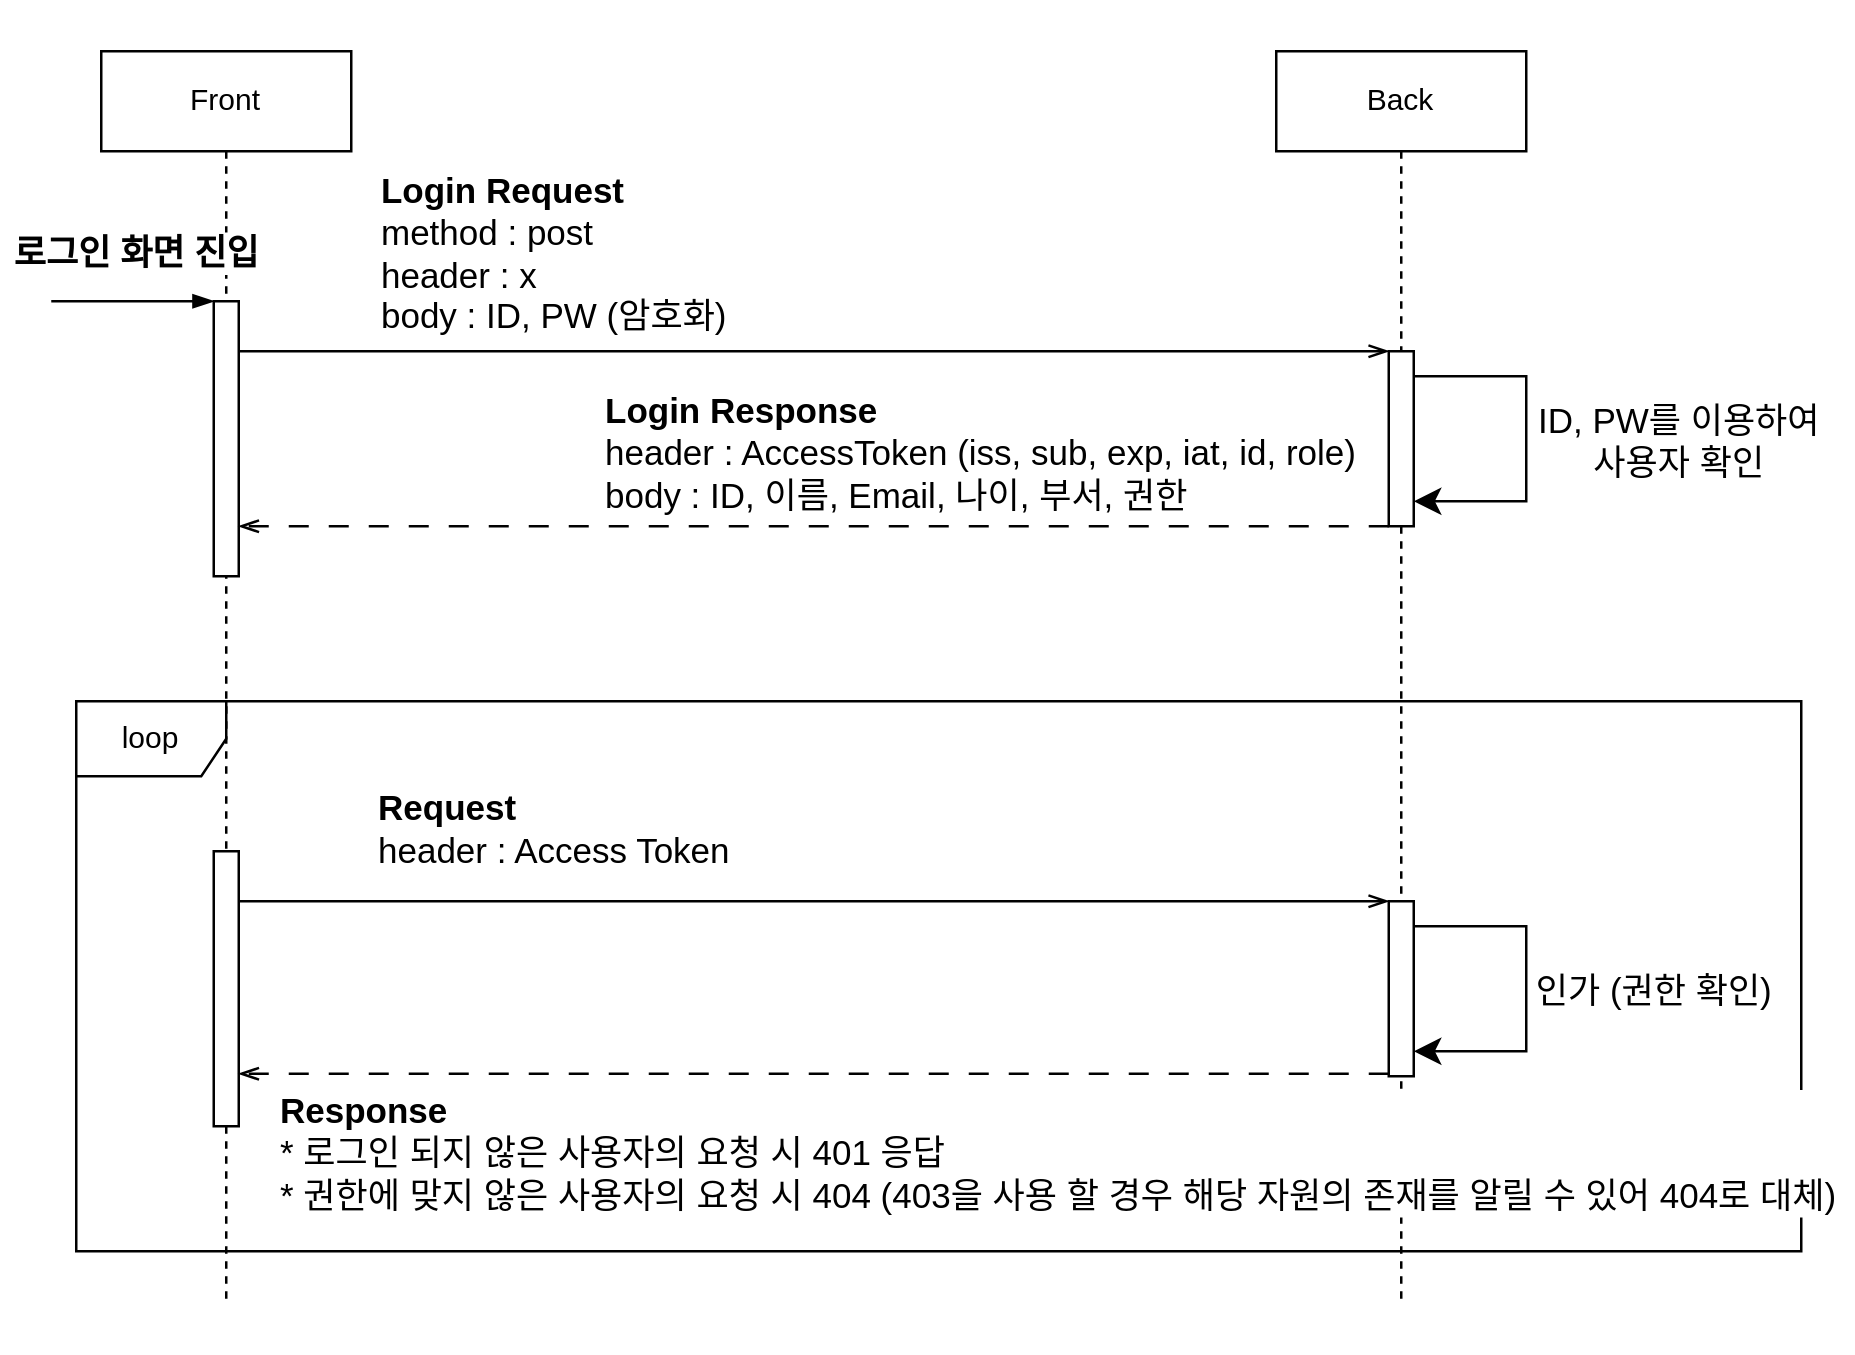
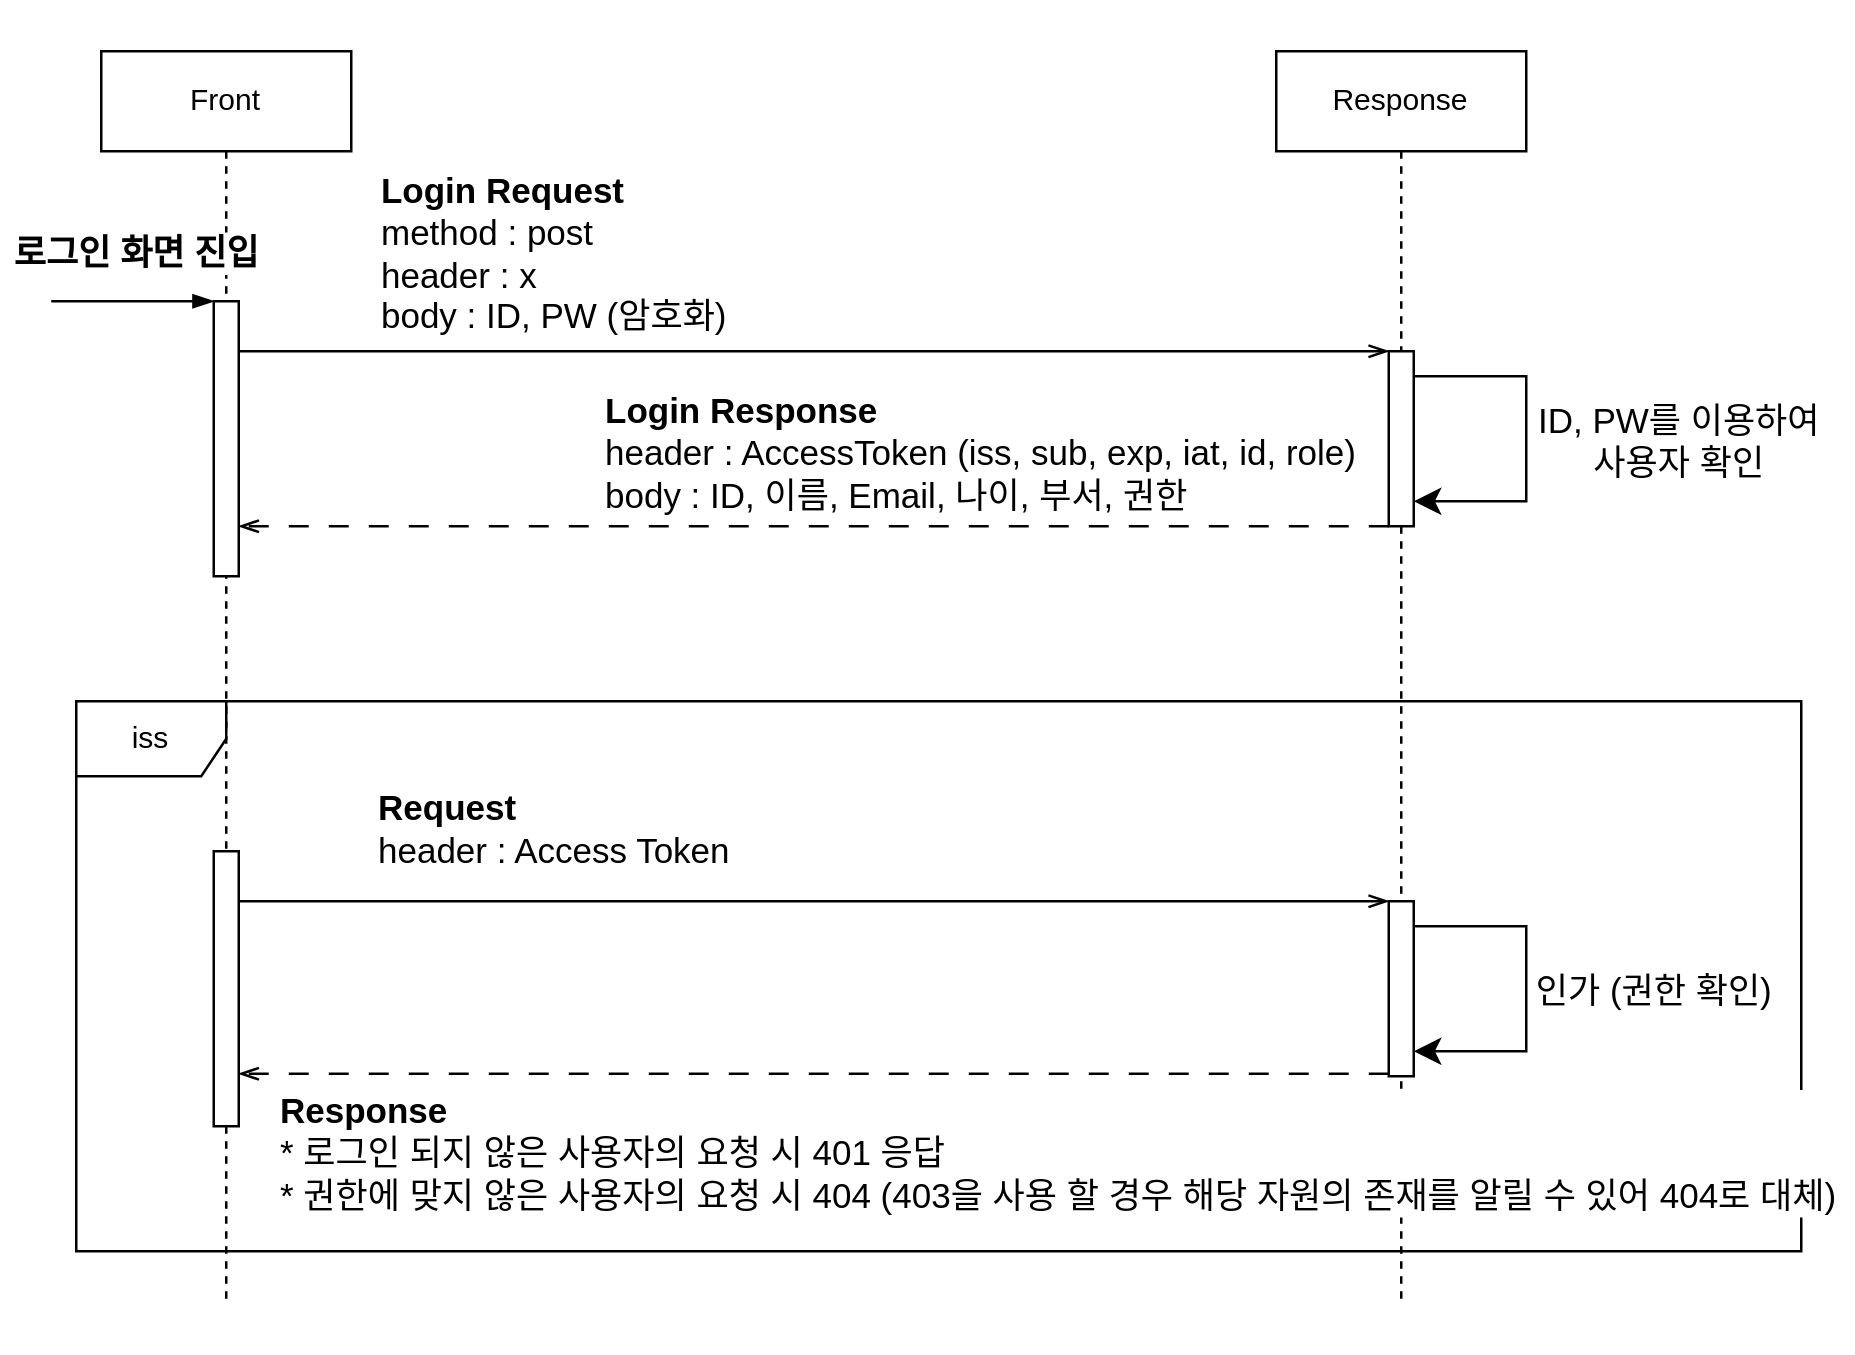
node "Back": label "Back" -> "Response"
node "loop": label "loop" -> "iss"
